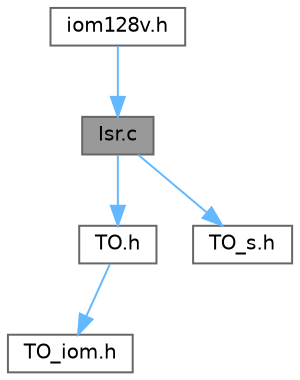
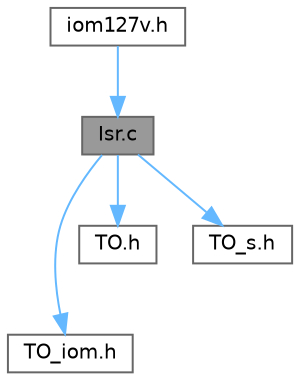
node "iom128v.h": label "iom128v.h" -> "iom127v.h"
edge "TO.h" -> "TO_iom.h": now "Isr.c" -> "TO_iom.h"
